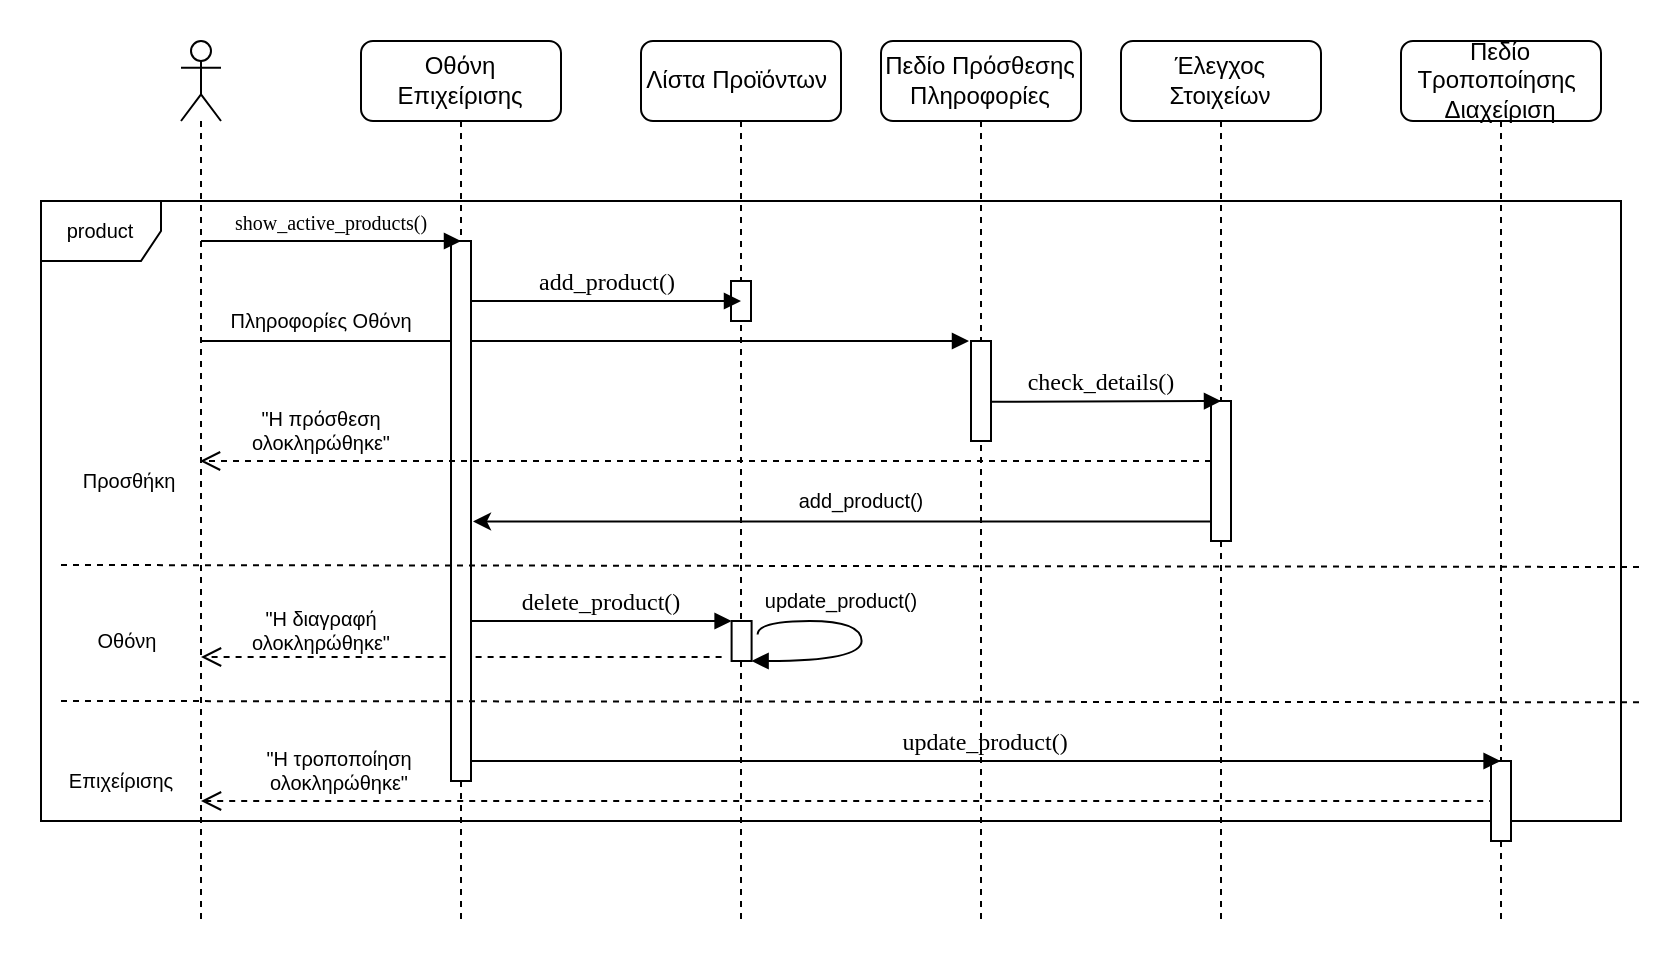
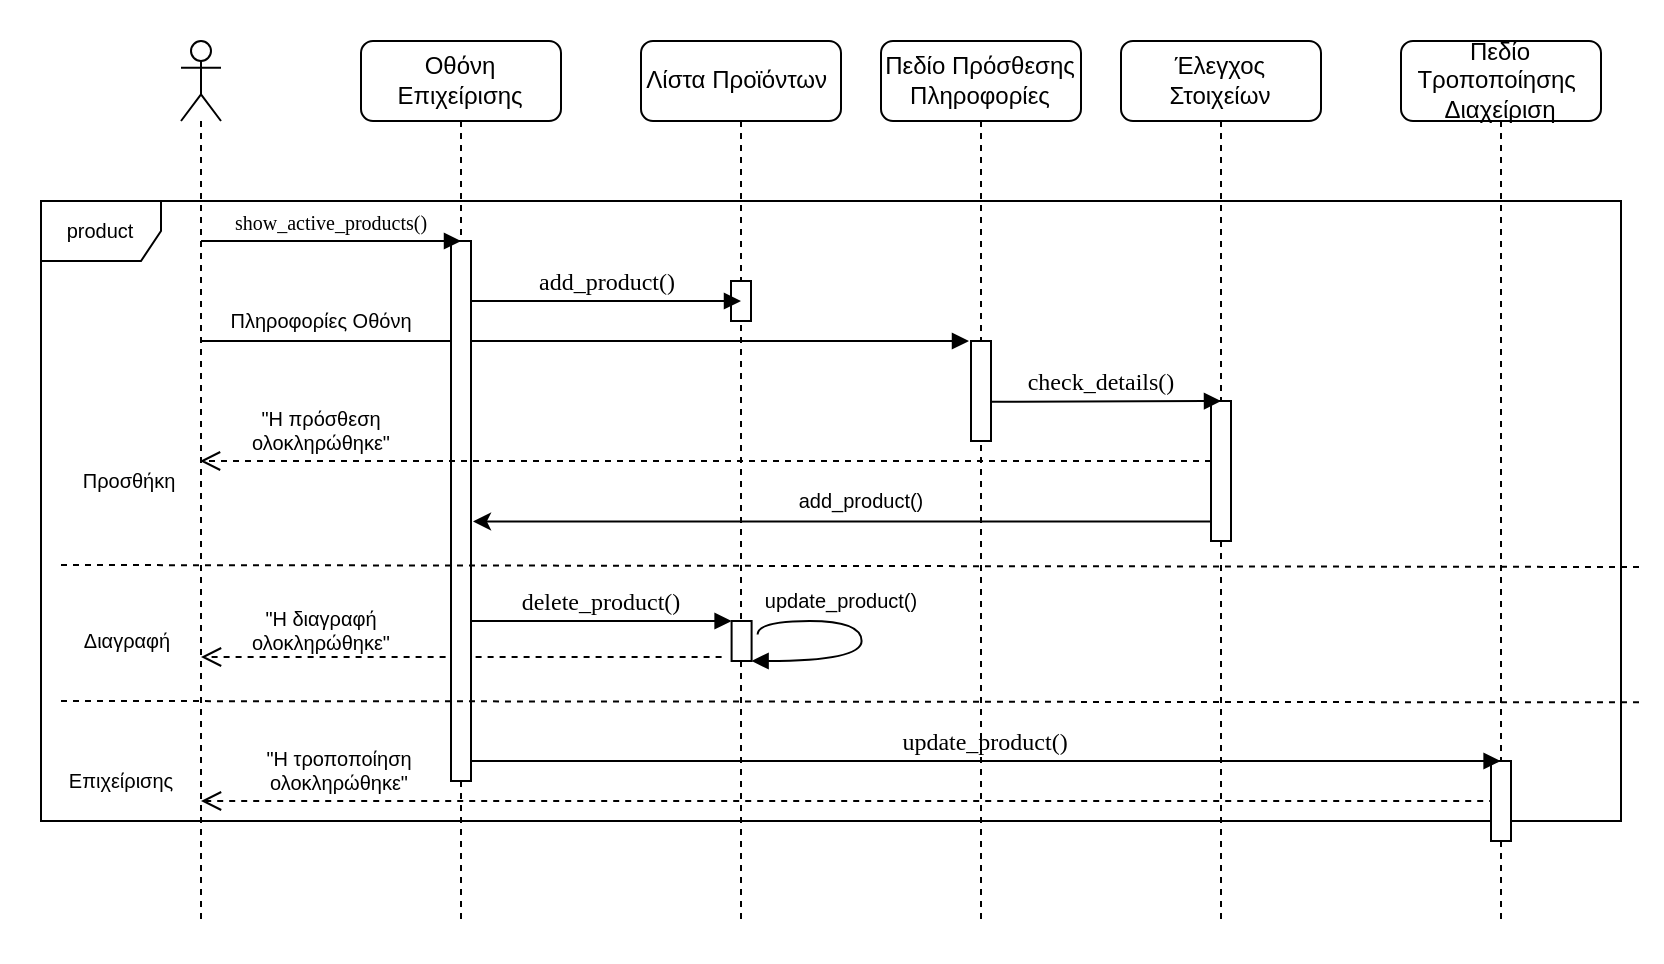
node "Οθόνη": label "Οθόνη" -> "Διαγραφή"
